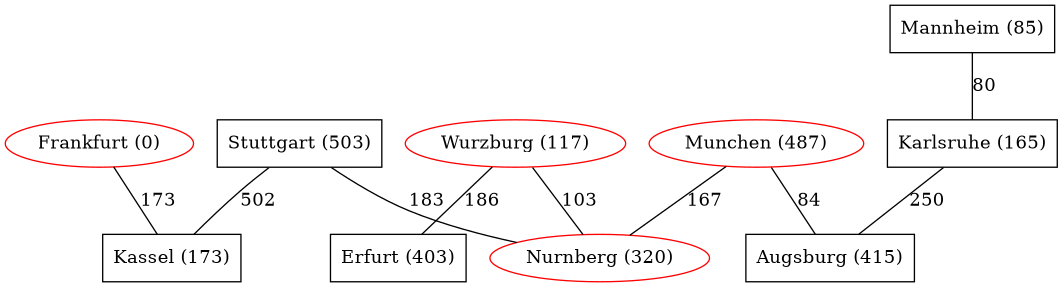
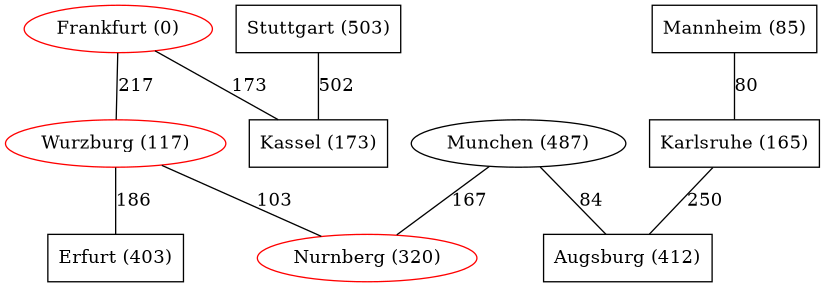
edge "Frankfurt (0)" -- "Wurzburg (117)": added, label "217"
node "Munchen (487)": color red -> black
edge "Stuttgart (503)" -- "Nurnberg (320)": removed, label "183"
node "Augsburg (415)": label "Augsburg (415)" -> "Augsburg (412)"
